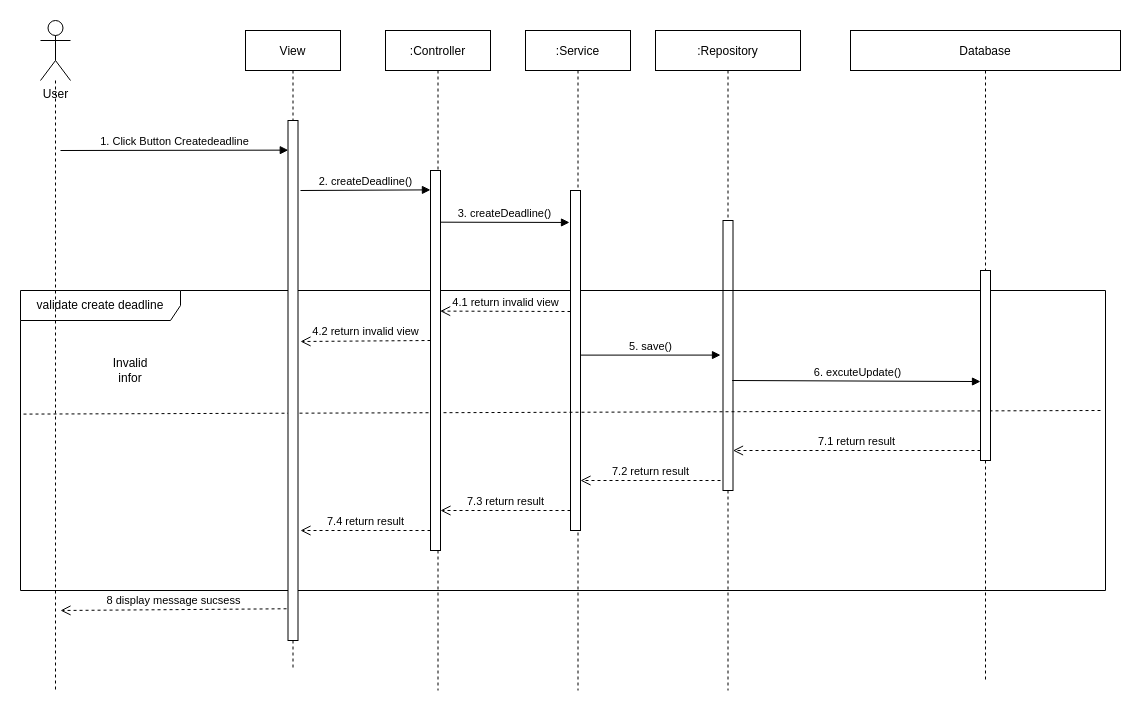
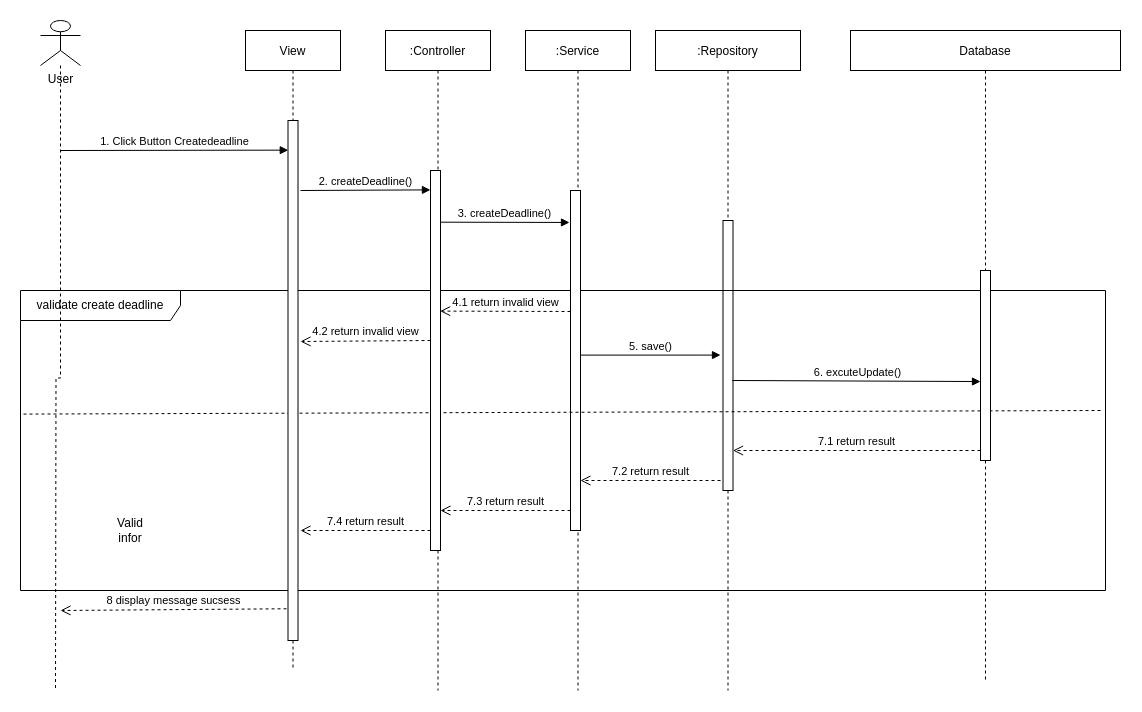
node "User": size 30x60 -> 40x45
node "Invalid infor": removed
node "Valid infor": added
